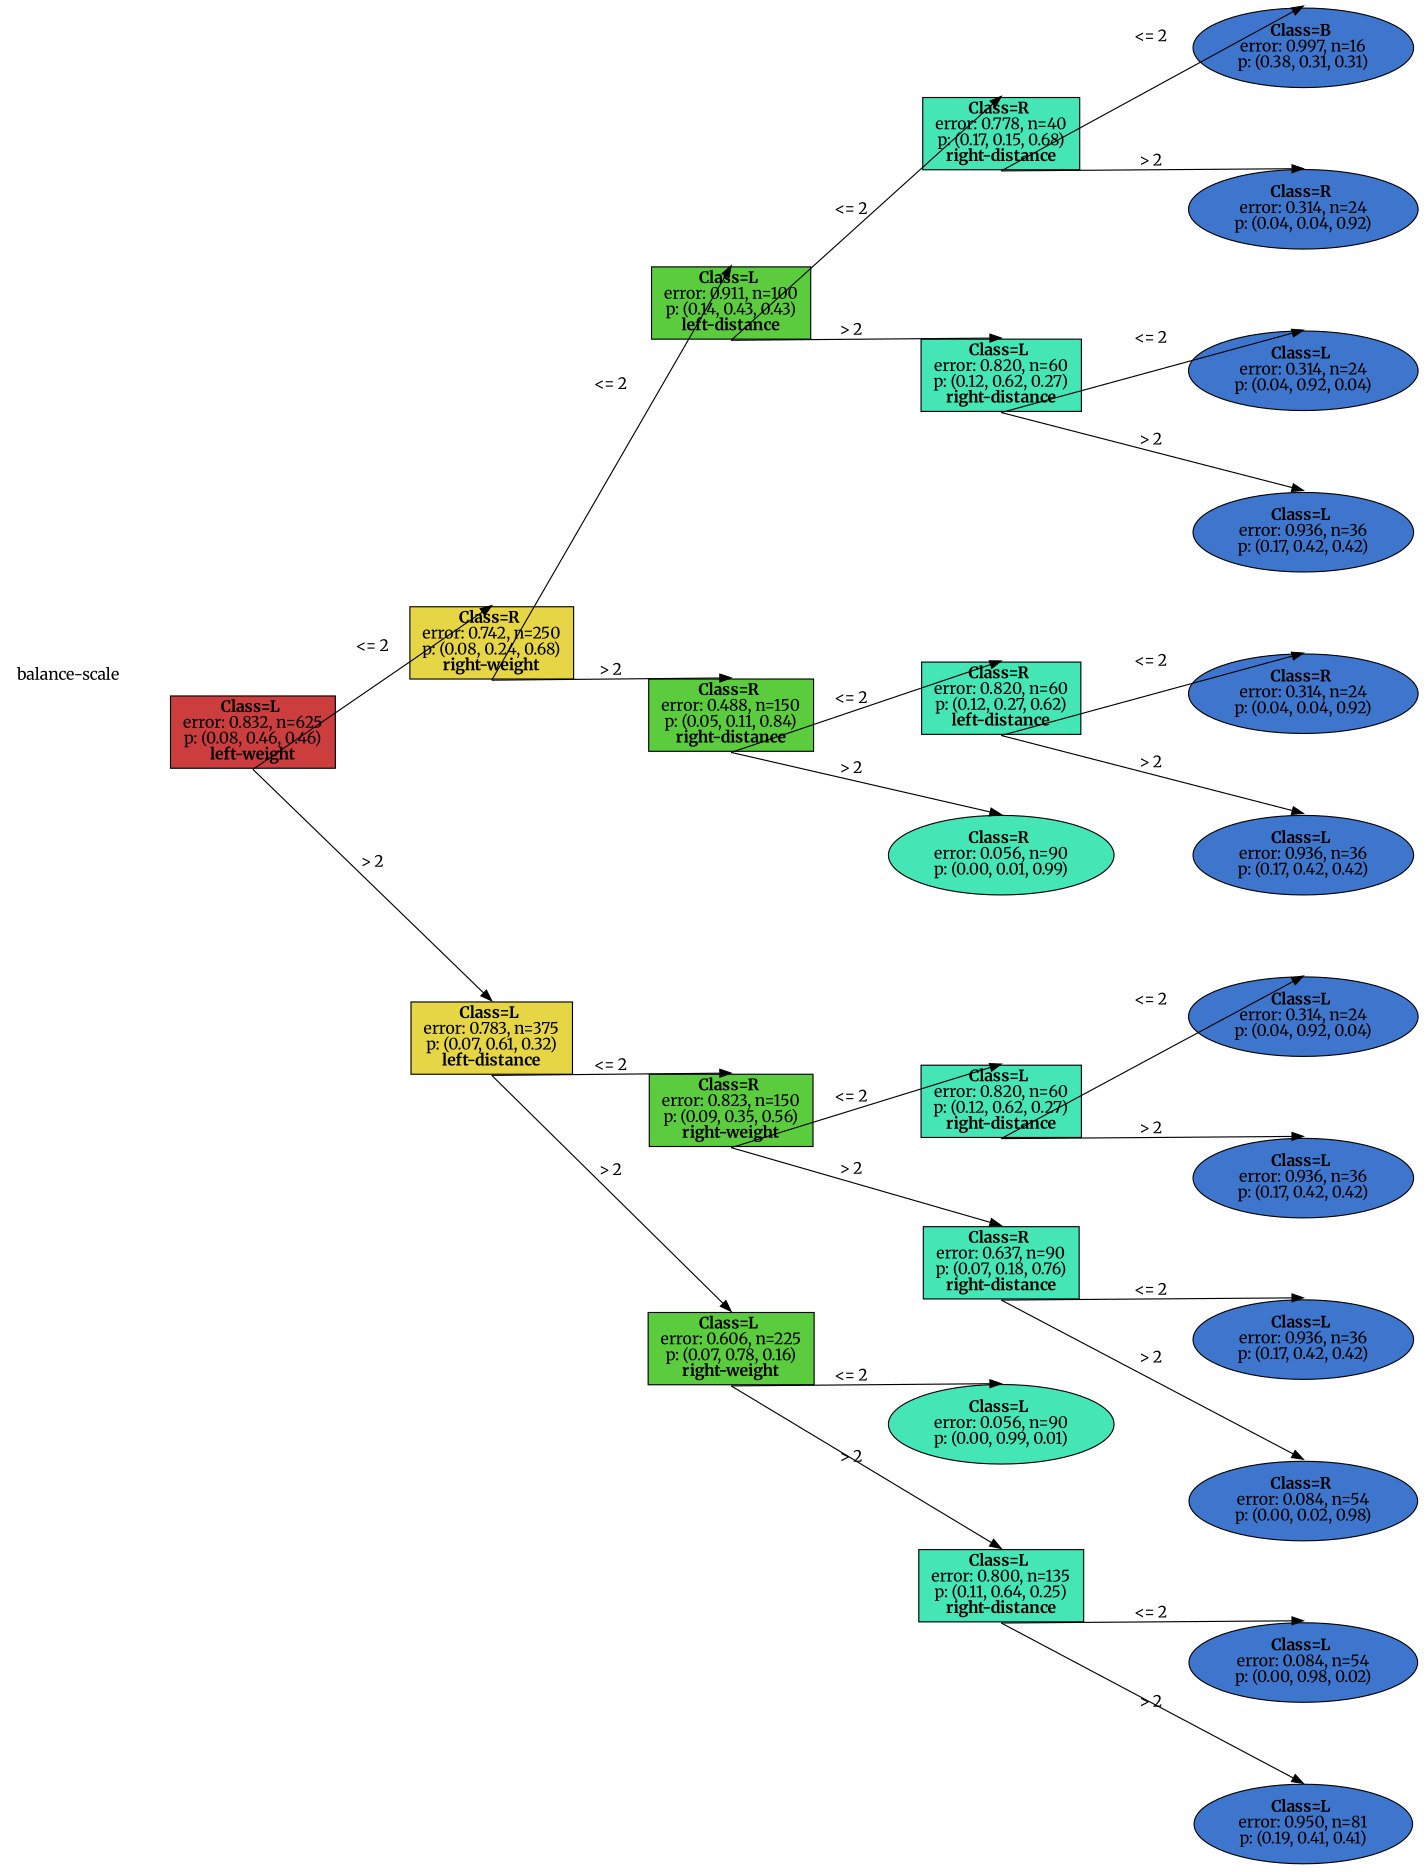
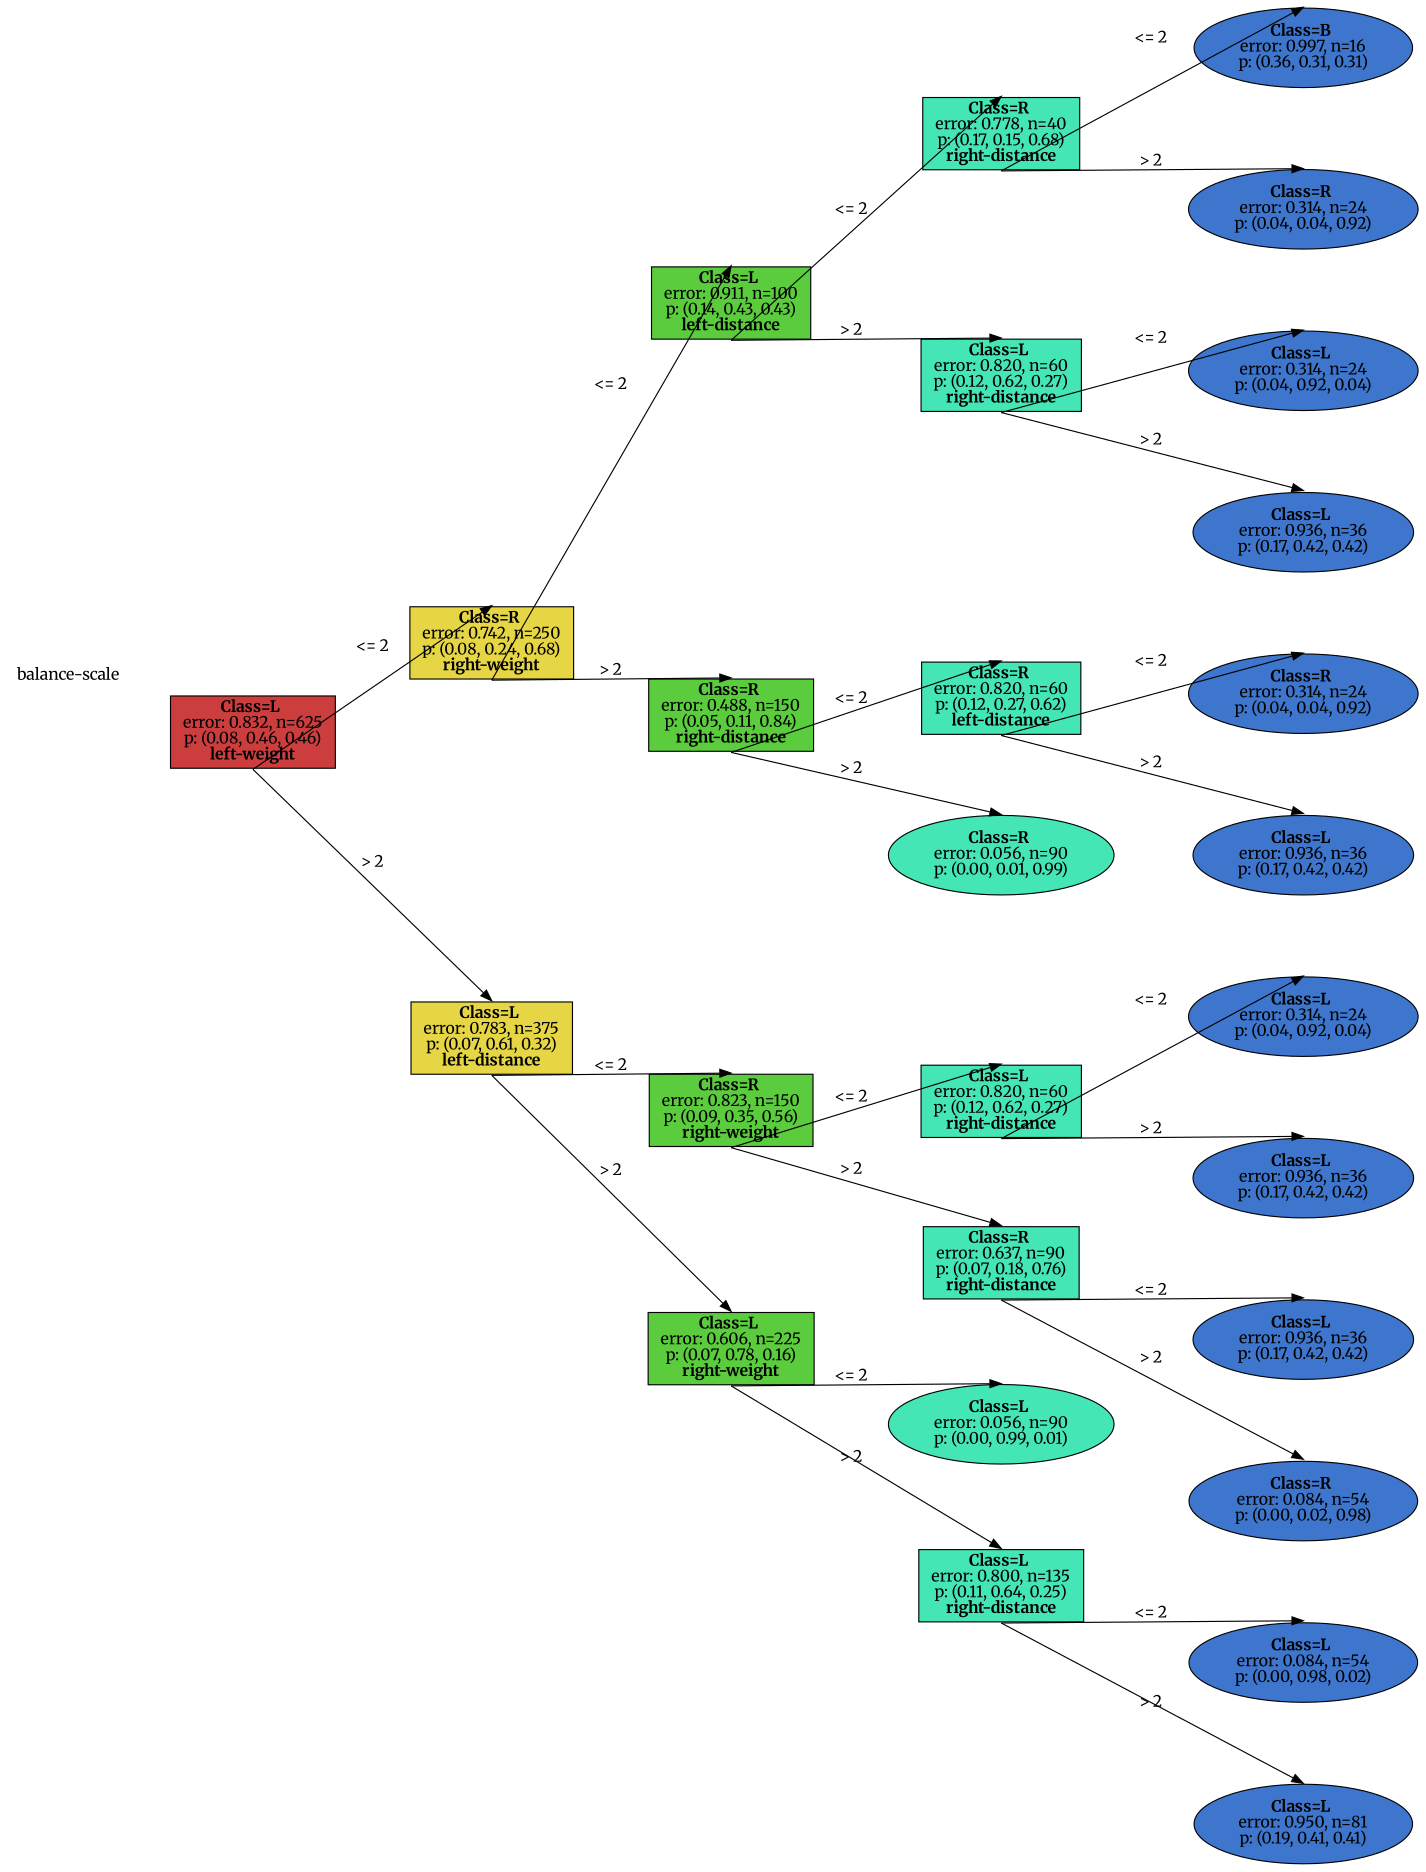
node "Class=B": text "p: (0.38, 0.31, 0.31)" -> "p: (0.36, 0.31, 0.31)"
